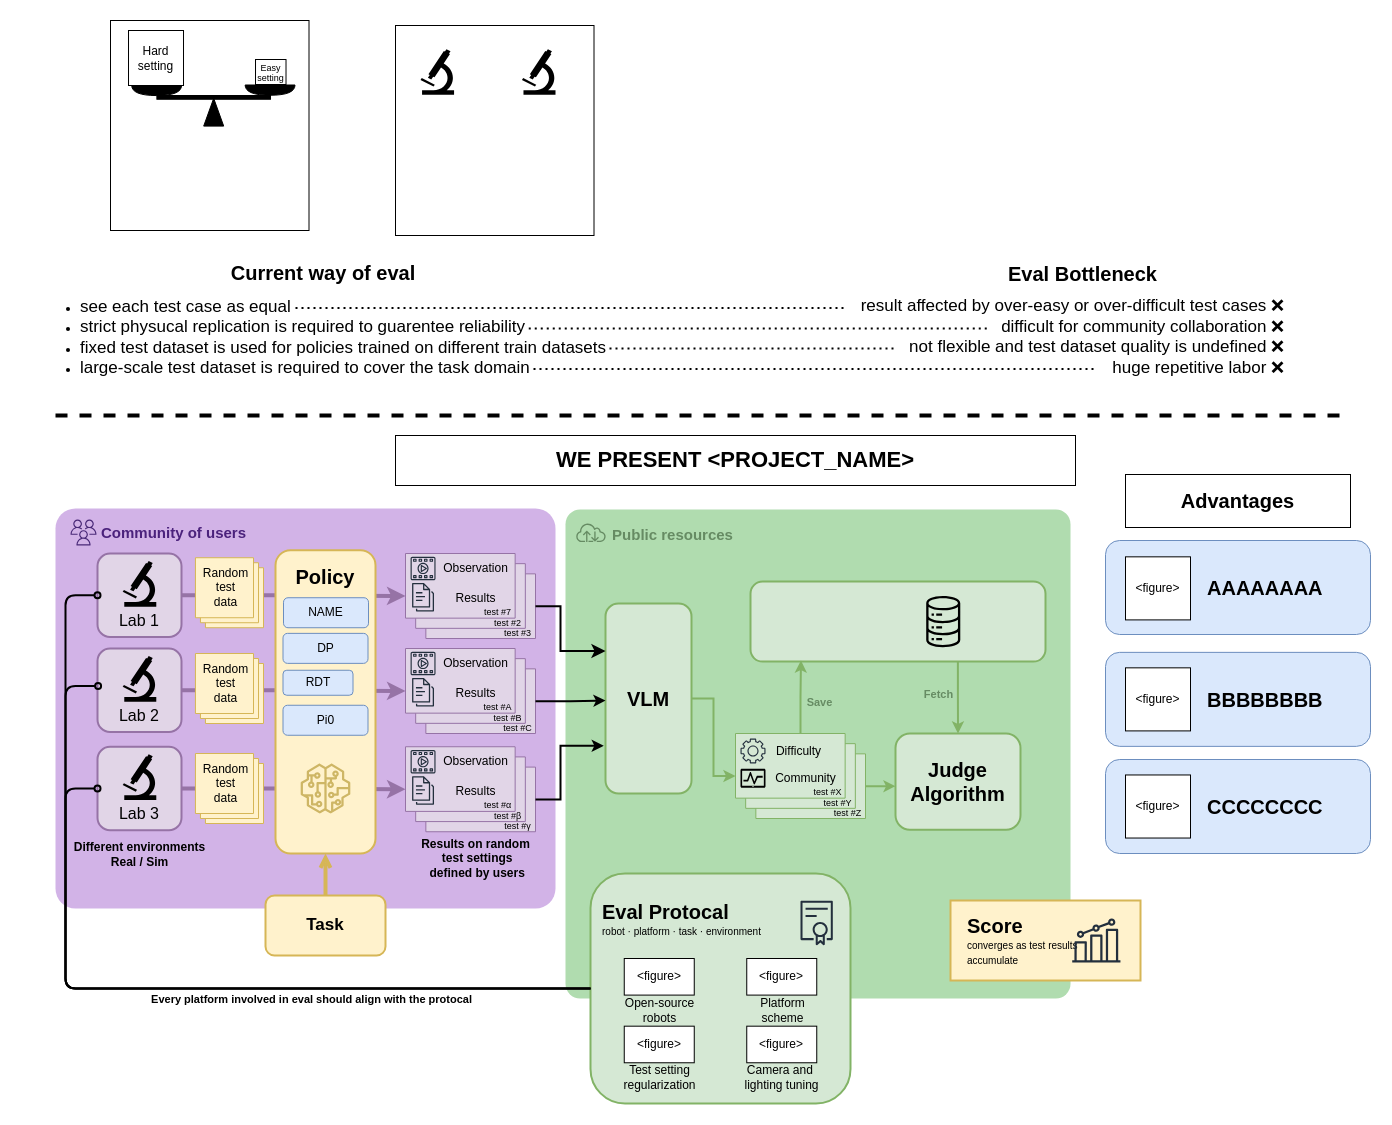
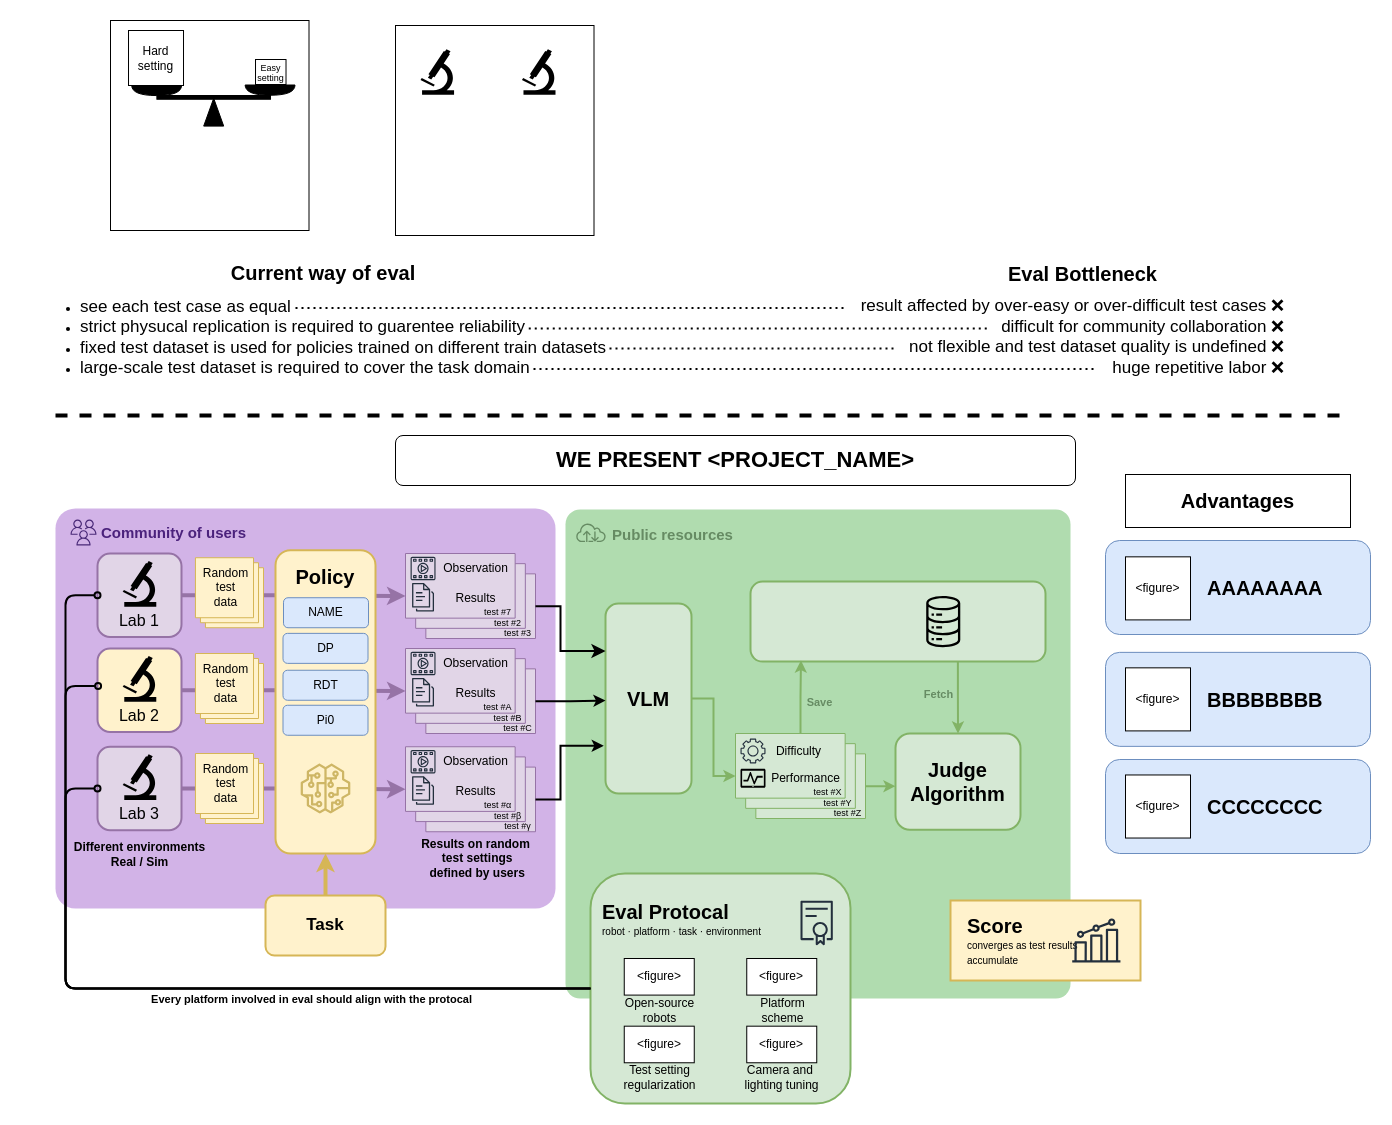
node "WE PRESENT <PROJECT_NAME>": shape rectangle -> rounded rectangle
node "RDT": size 70x25 -> 85x30
node "Lab 2": fillcolor #e1d5e7 -> #fff2cc
node "Community": label "Community" -> "Performance"
edge "Task" -> "Policy": arrowhead open -> classic
